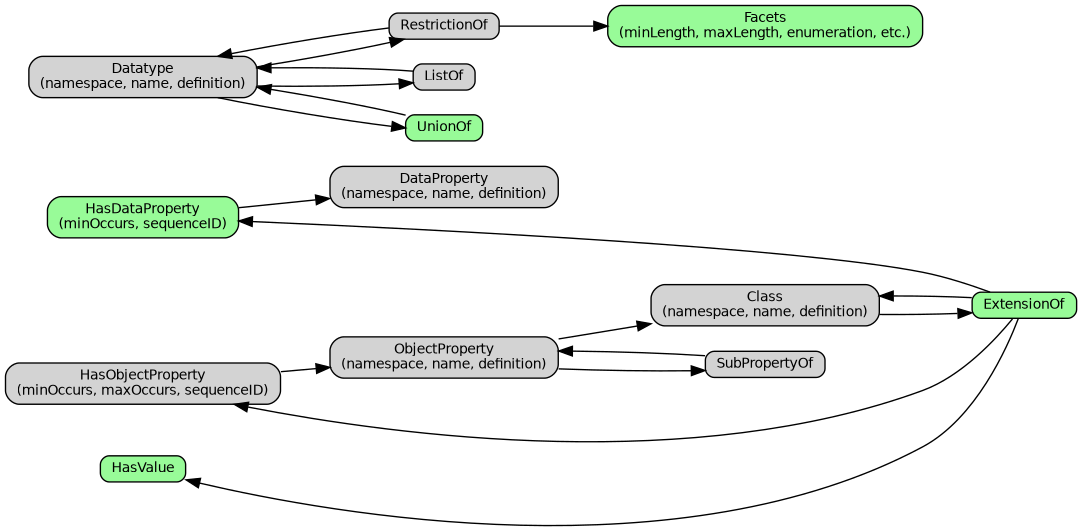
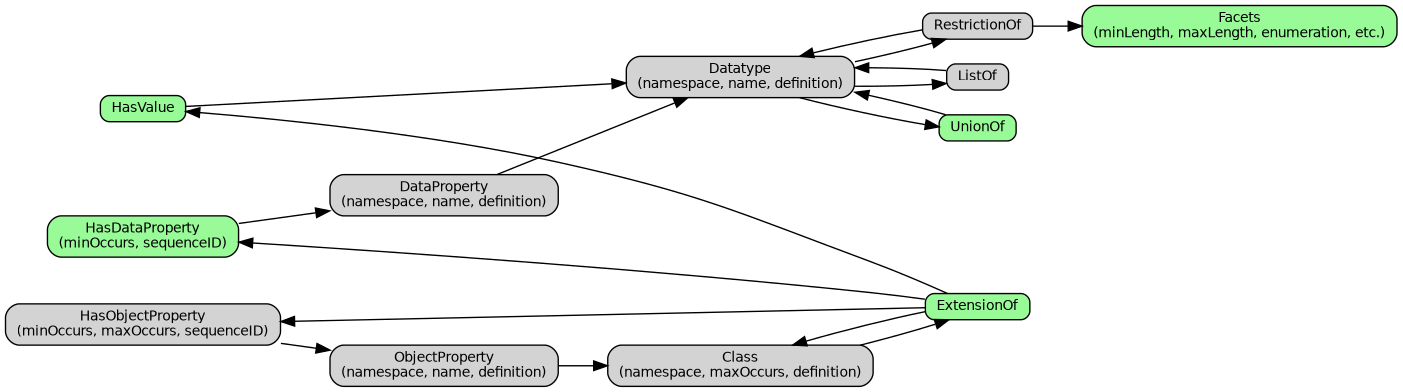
edge "HasValue" -> "Datatype (namespace, name, definition)": added
edge "DataProperty (namespace, name, definition)" -> "Datatype (namespace, name, definition)": added
node "Class (namespace, name, definition)": label "Class (namespace, name, definition)" -> "Class (namespace, maxOccurs, definition)"
node "SubPropertyOf": removed
